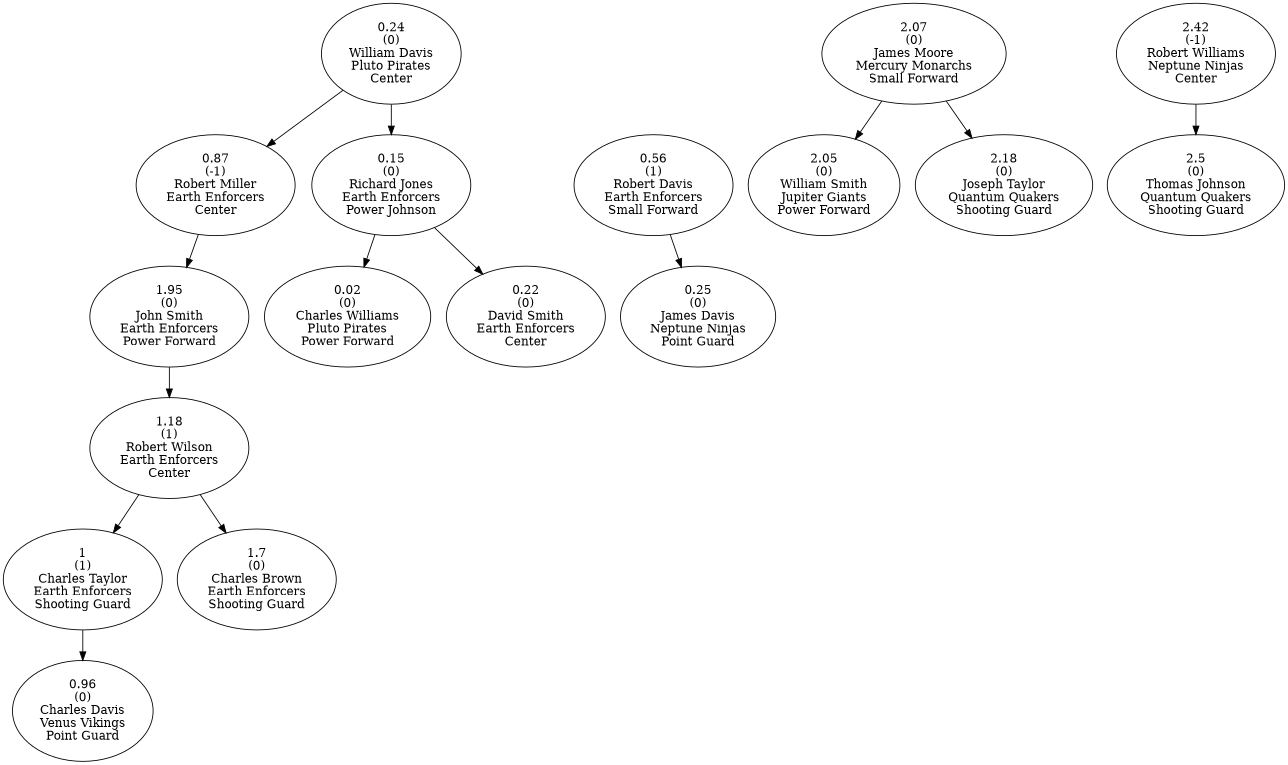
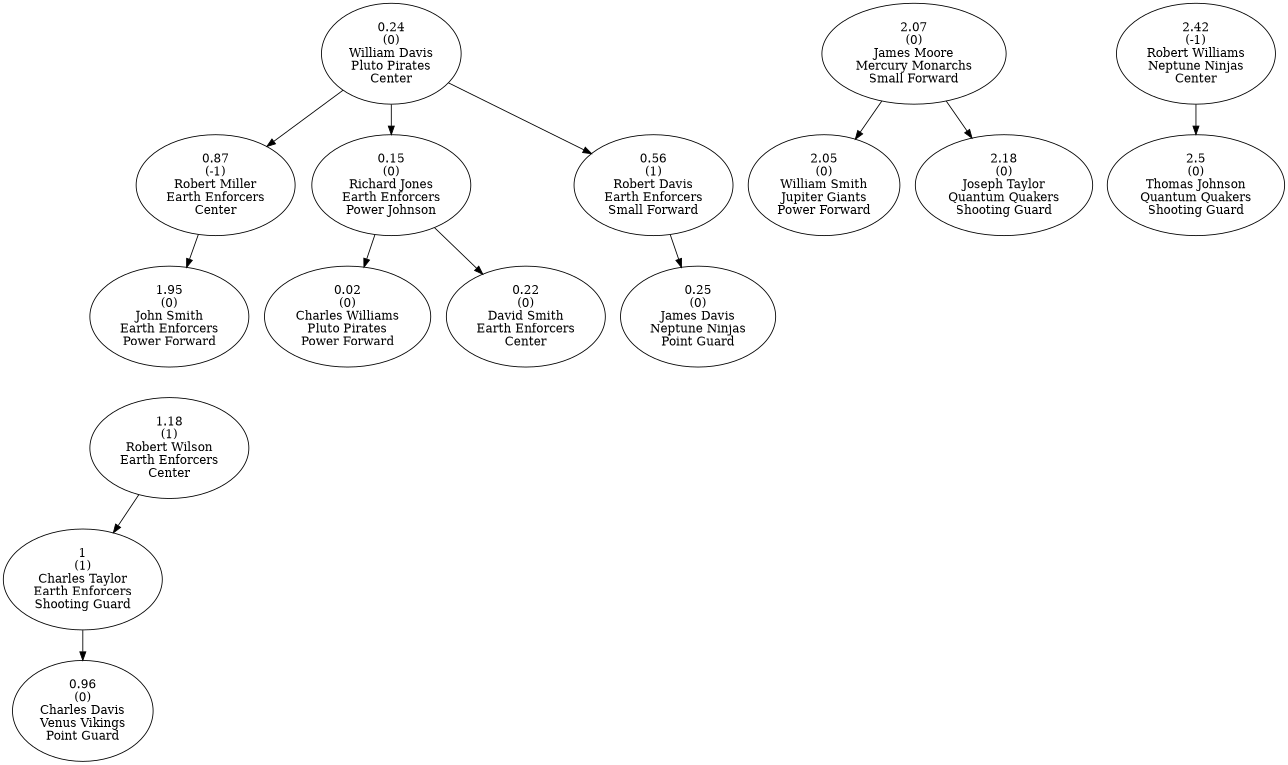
edge "0.24 (0) William Davis Pluto Pirates Center" -> "0.56 (1) Robert Davis Earth Enforcers Small Forward": added
edge "1.95 (0) John Smith Earth Enforcers Power Forward" -> "1.18 (1) Robert Wilson Earth Enforcers Center": removed
node "1.7 (0) Charles Brown Earth Enforcers Shooting Guard": removed
